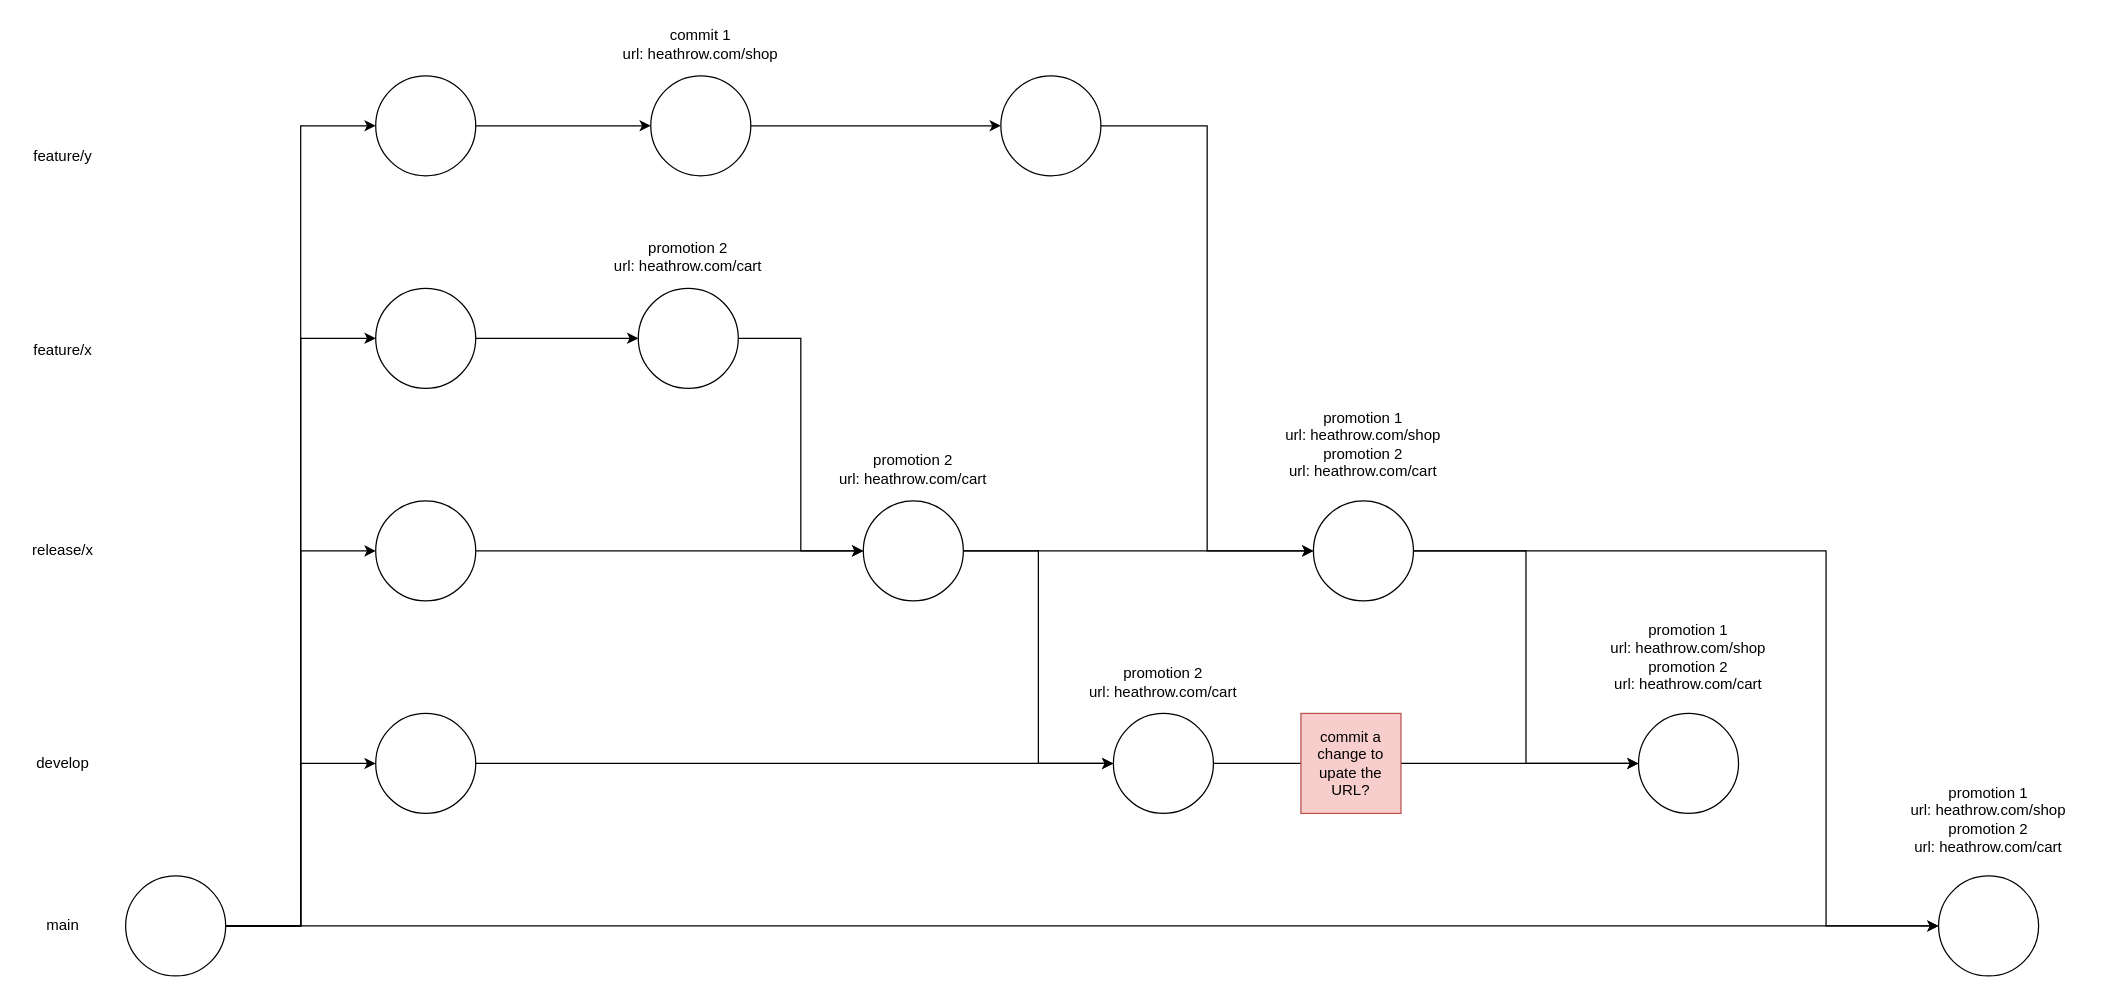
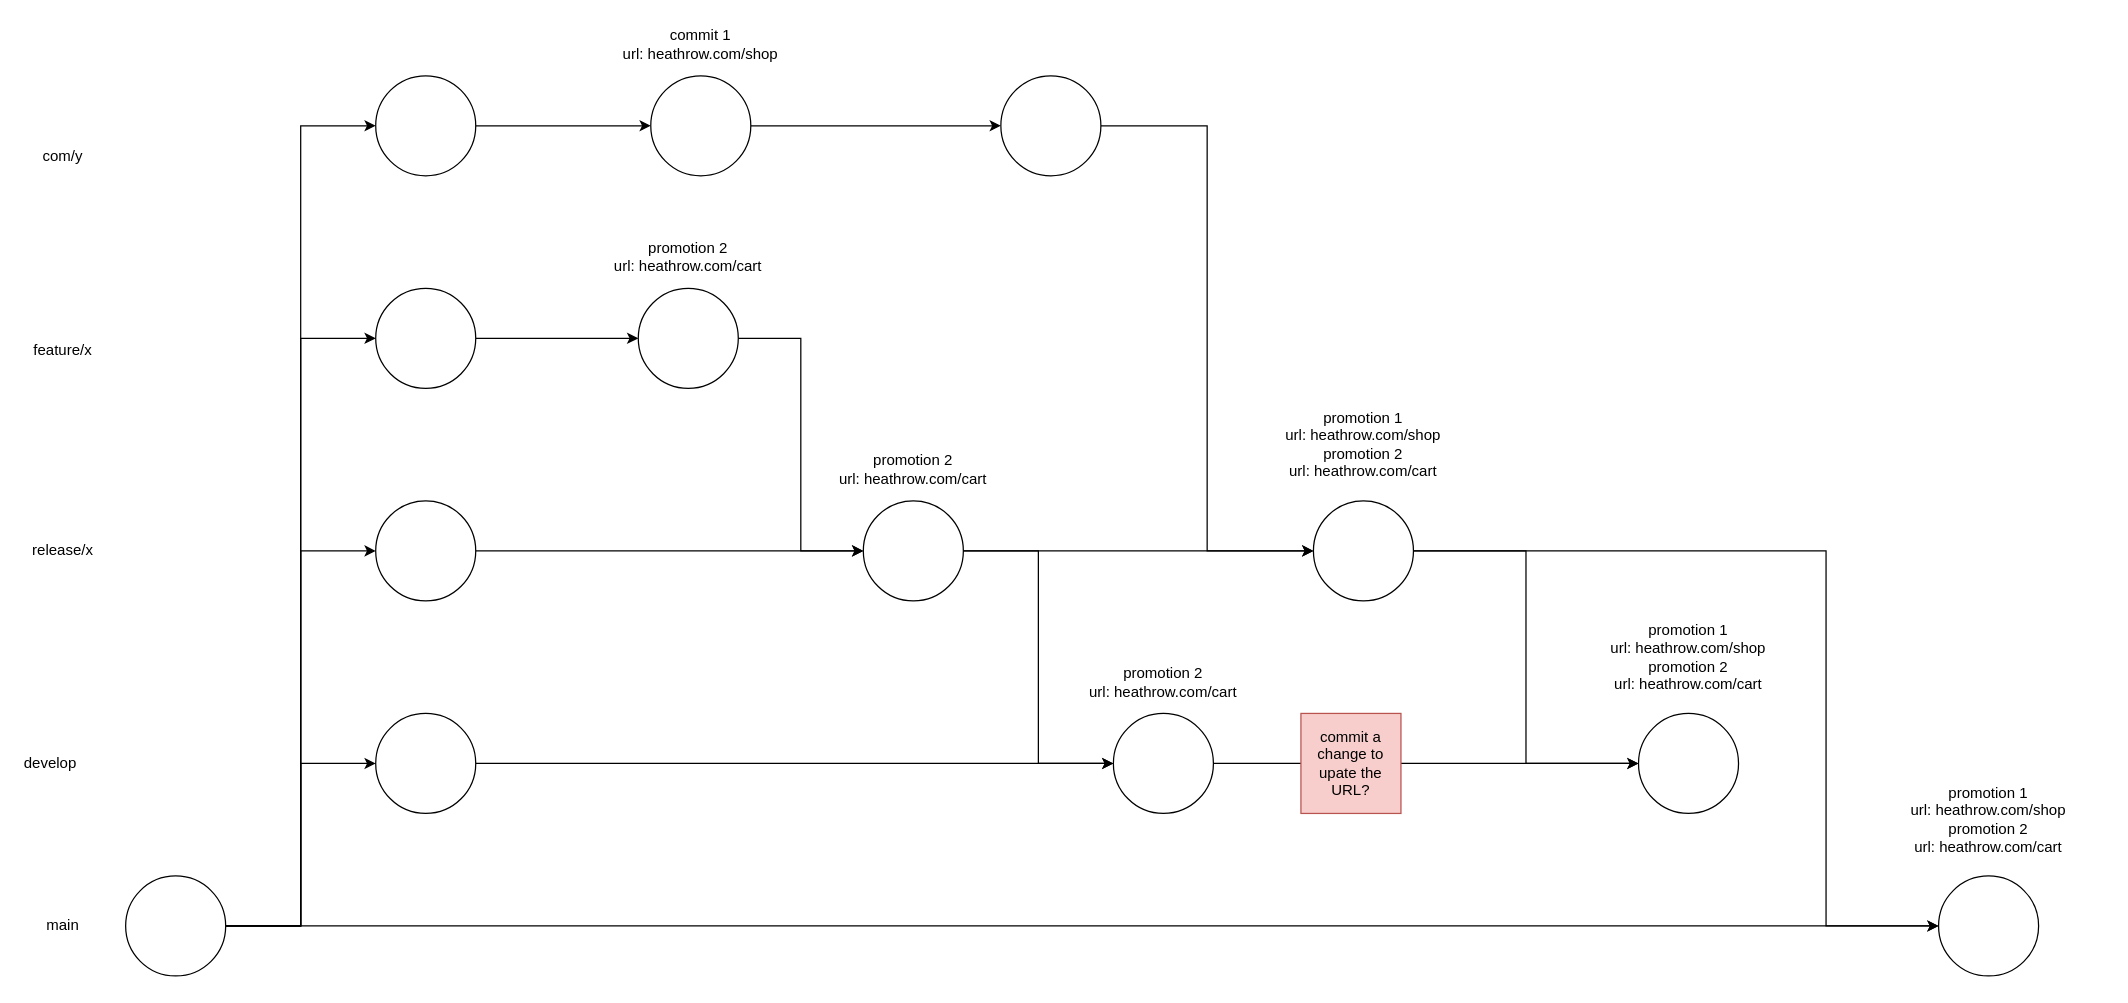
node "feature/y": label "feature/y" -> "com/y"
node "develop": moved (63, 763) -> (51, 763)
